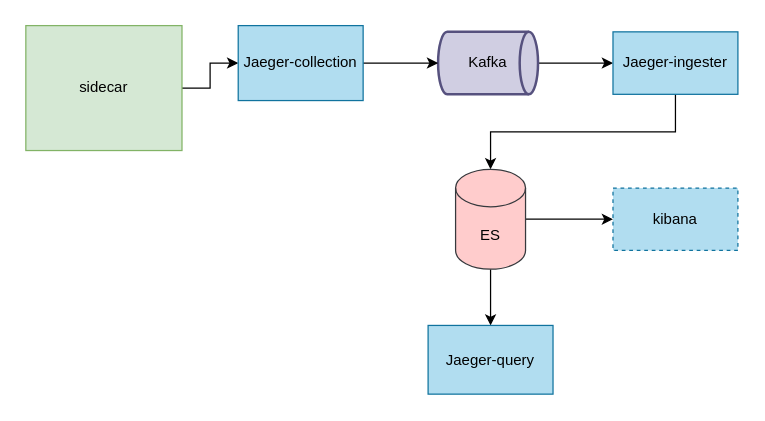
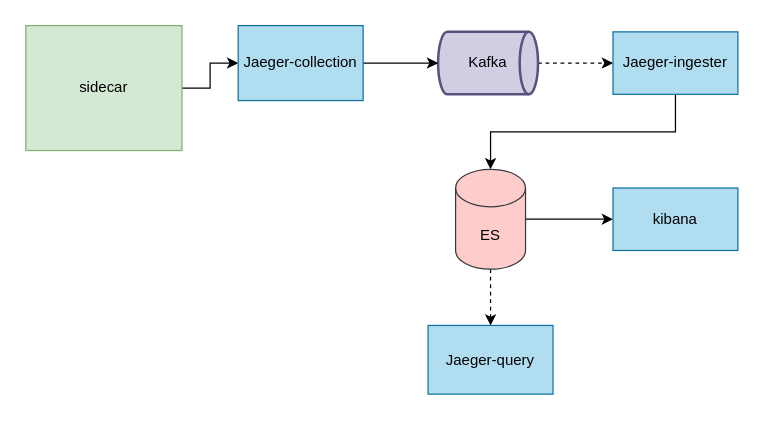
edge "Kafka" -> "Jaeger-ingester": style solid -> dashed
node "kibana": style dashed -> solid
edge "ES" -> "Jaeger-query": style solid -> dashed
